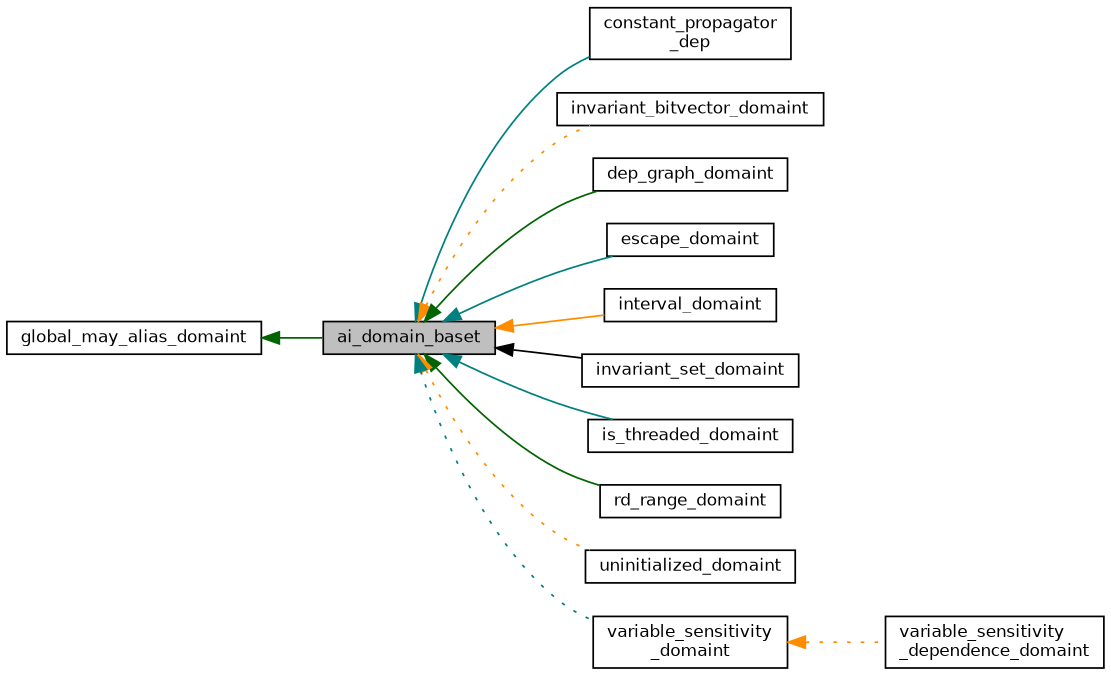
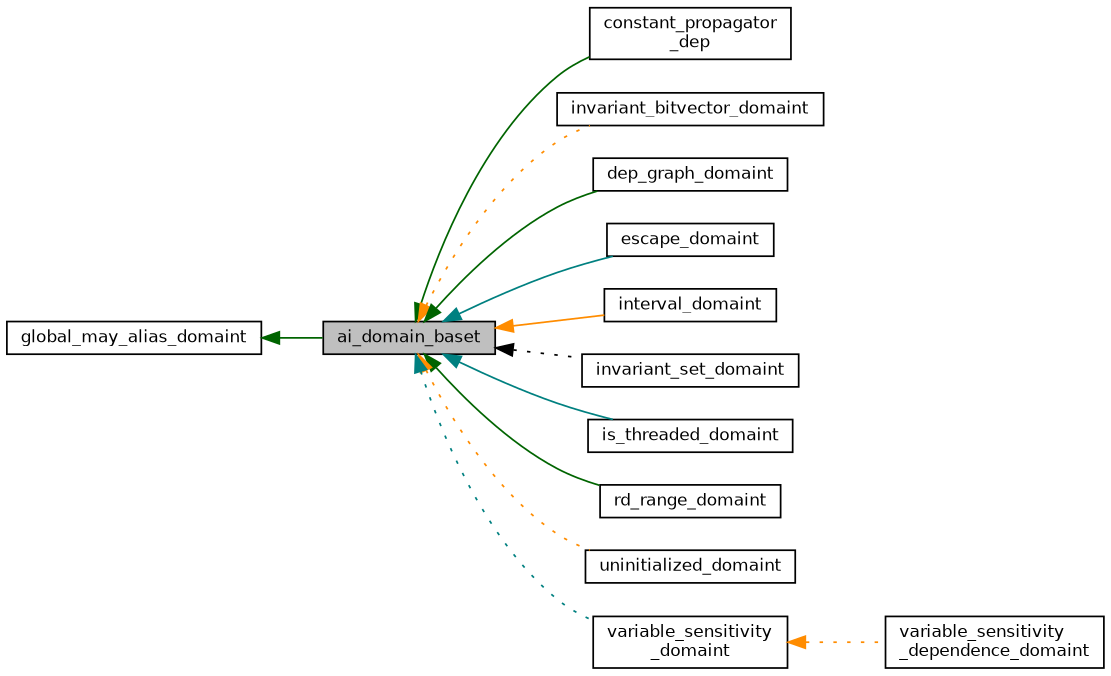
edge "constant_propagator _dep" -> "ai_domain_baset": color teal -> darkgreen
edge "invariant_set_domaint" -> "ai_domain_baset": style solid -> dotted
